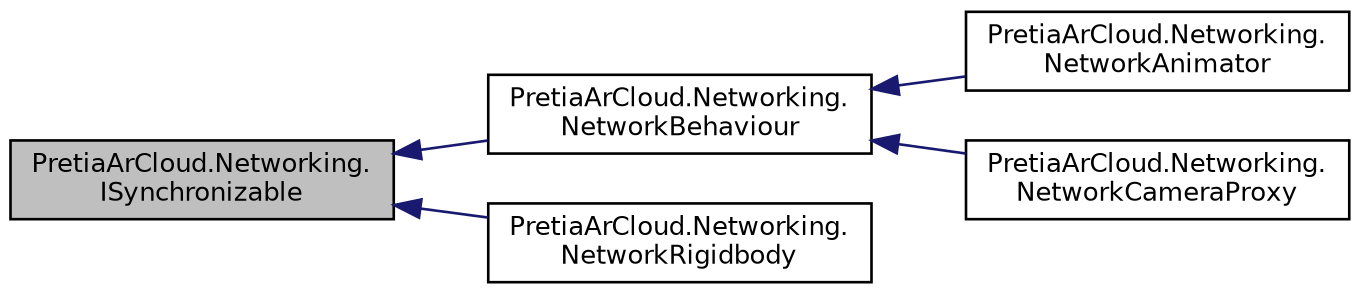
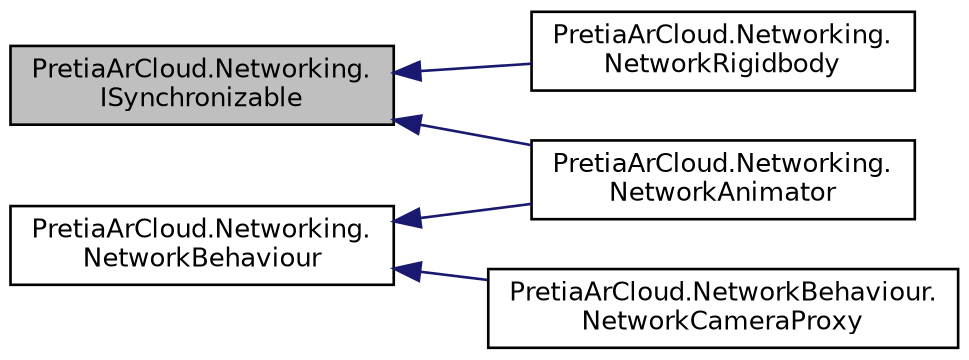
edge "PretiaArCloud.Networking. NetworkBehaviour" -> "PretiaArCloud.Networking. ISynchronizable": now "PretiaArCloud.Networking. NetworkAnimator" -> "PretiaArCloud.Networking. ISynchronizable"
node "PretiaArCloud.Networking. NetworkCameraProxy": label "PretiaArCloud.Networking. NetworkCameraProxy" -> "PretiaArCloud.NetworkBehaviour. NetworkCameraProxy"
